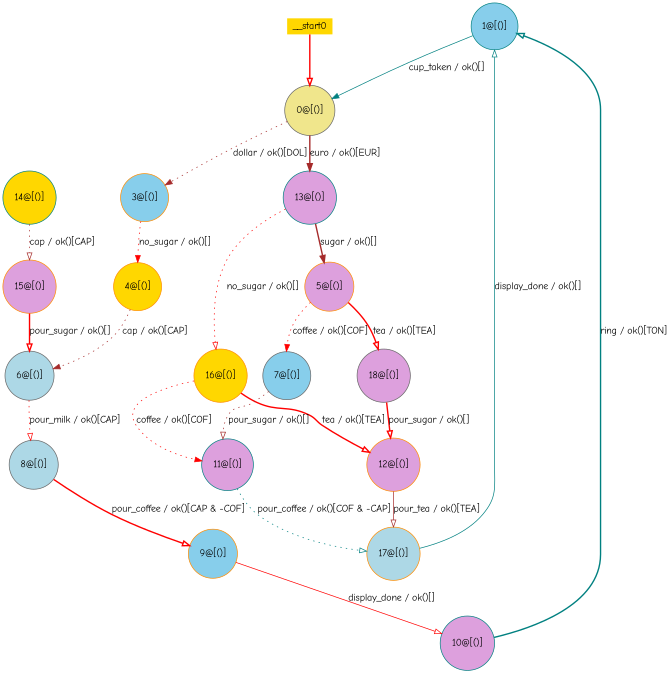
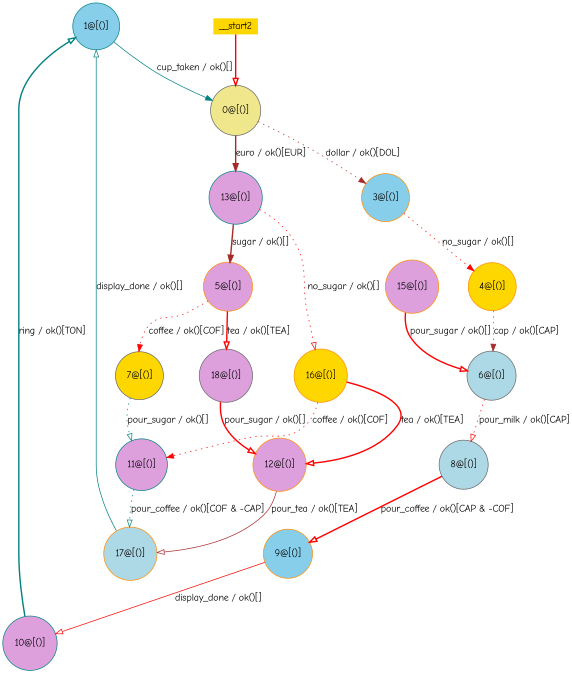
node "__start0": label "__start0" -> "__start2"
node "14@[()]": removed
node "7@[()]": fillcolor skyblue -> gold
edge "7@[()]" -> "11@[()]": color brown -> teal
